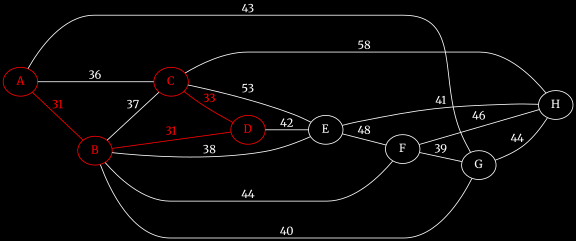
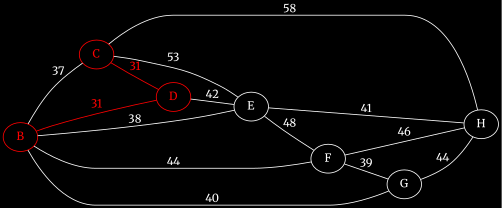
node "A": removed
edge "C" -- "D": label "33" -> "31"
